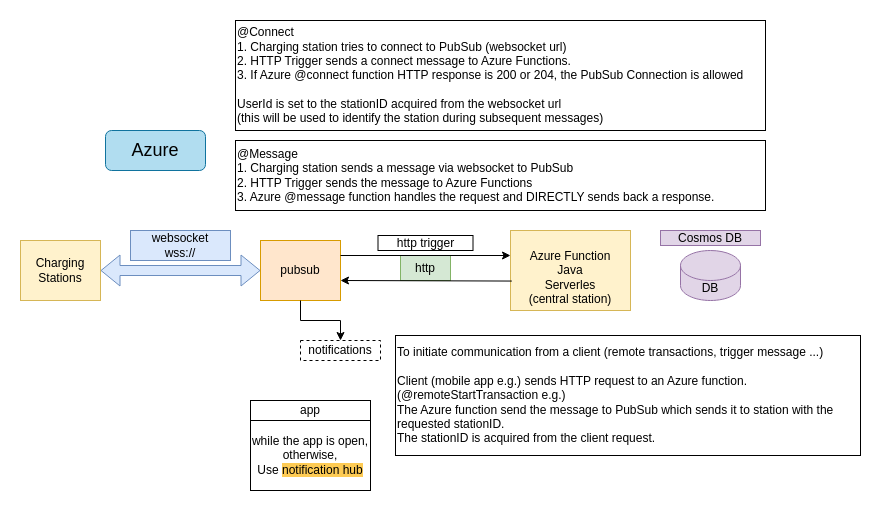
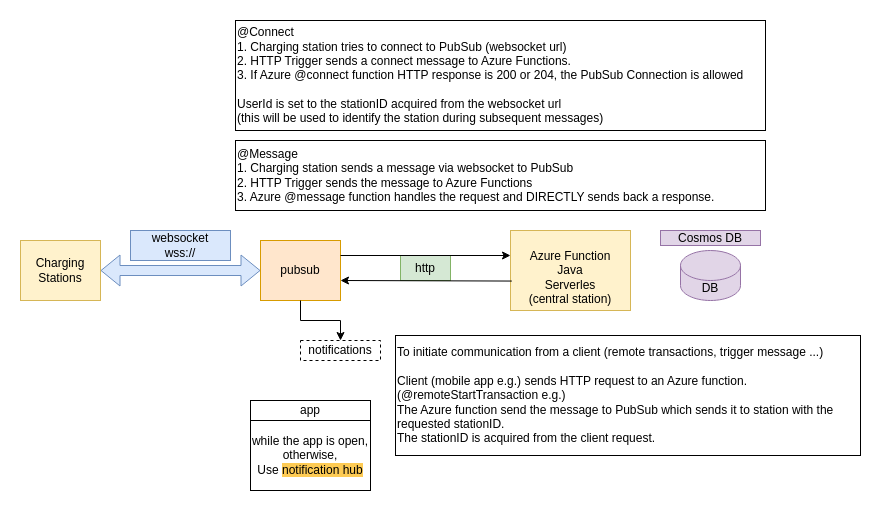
node "Azure": removed
node "http trigger": removed
